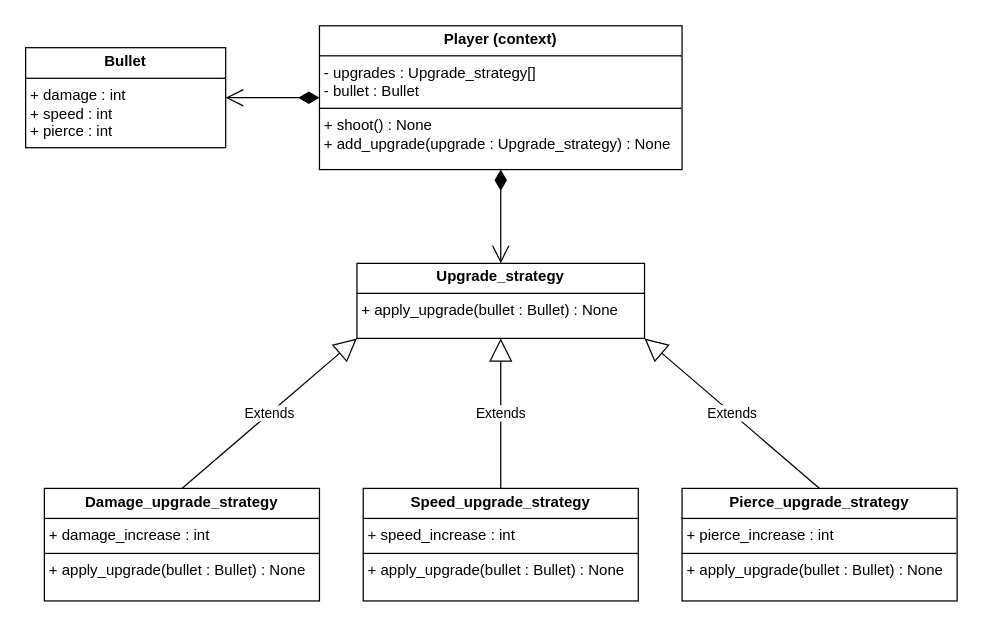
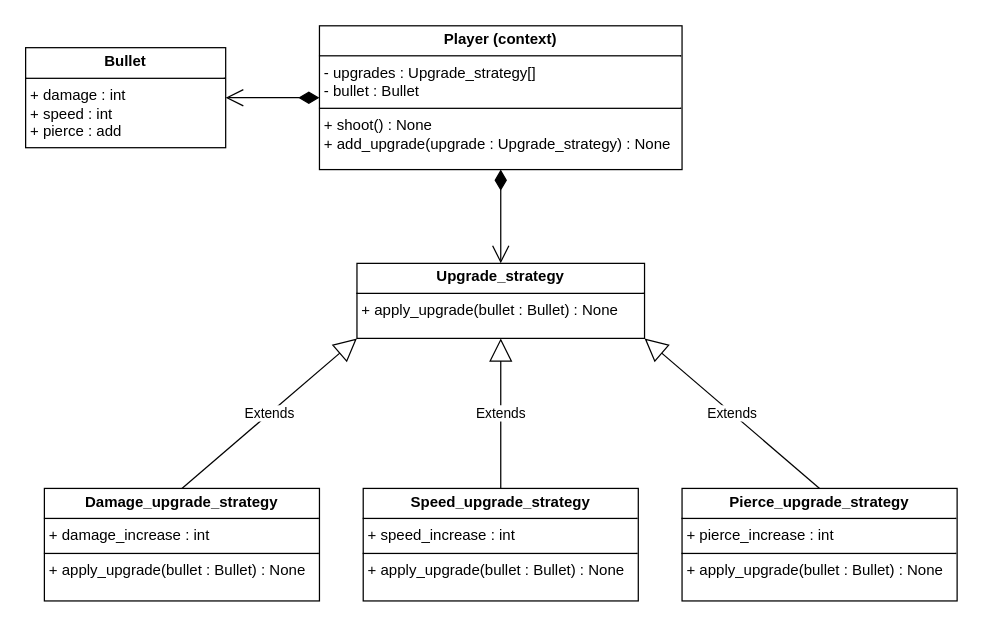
node "Bullet + damage : int + speed : int + pierce : int": label "Bullet + damage : int + speed : int + pierce : int" -> "Bullet + damage : int + speed : int + pierce : add"
